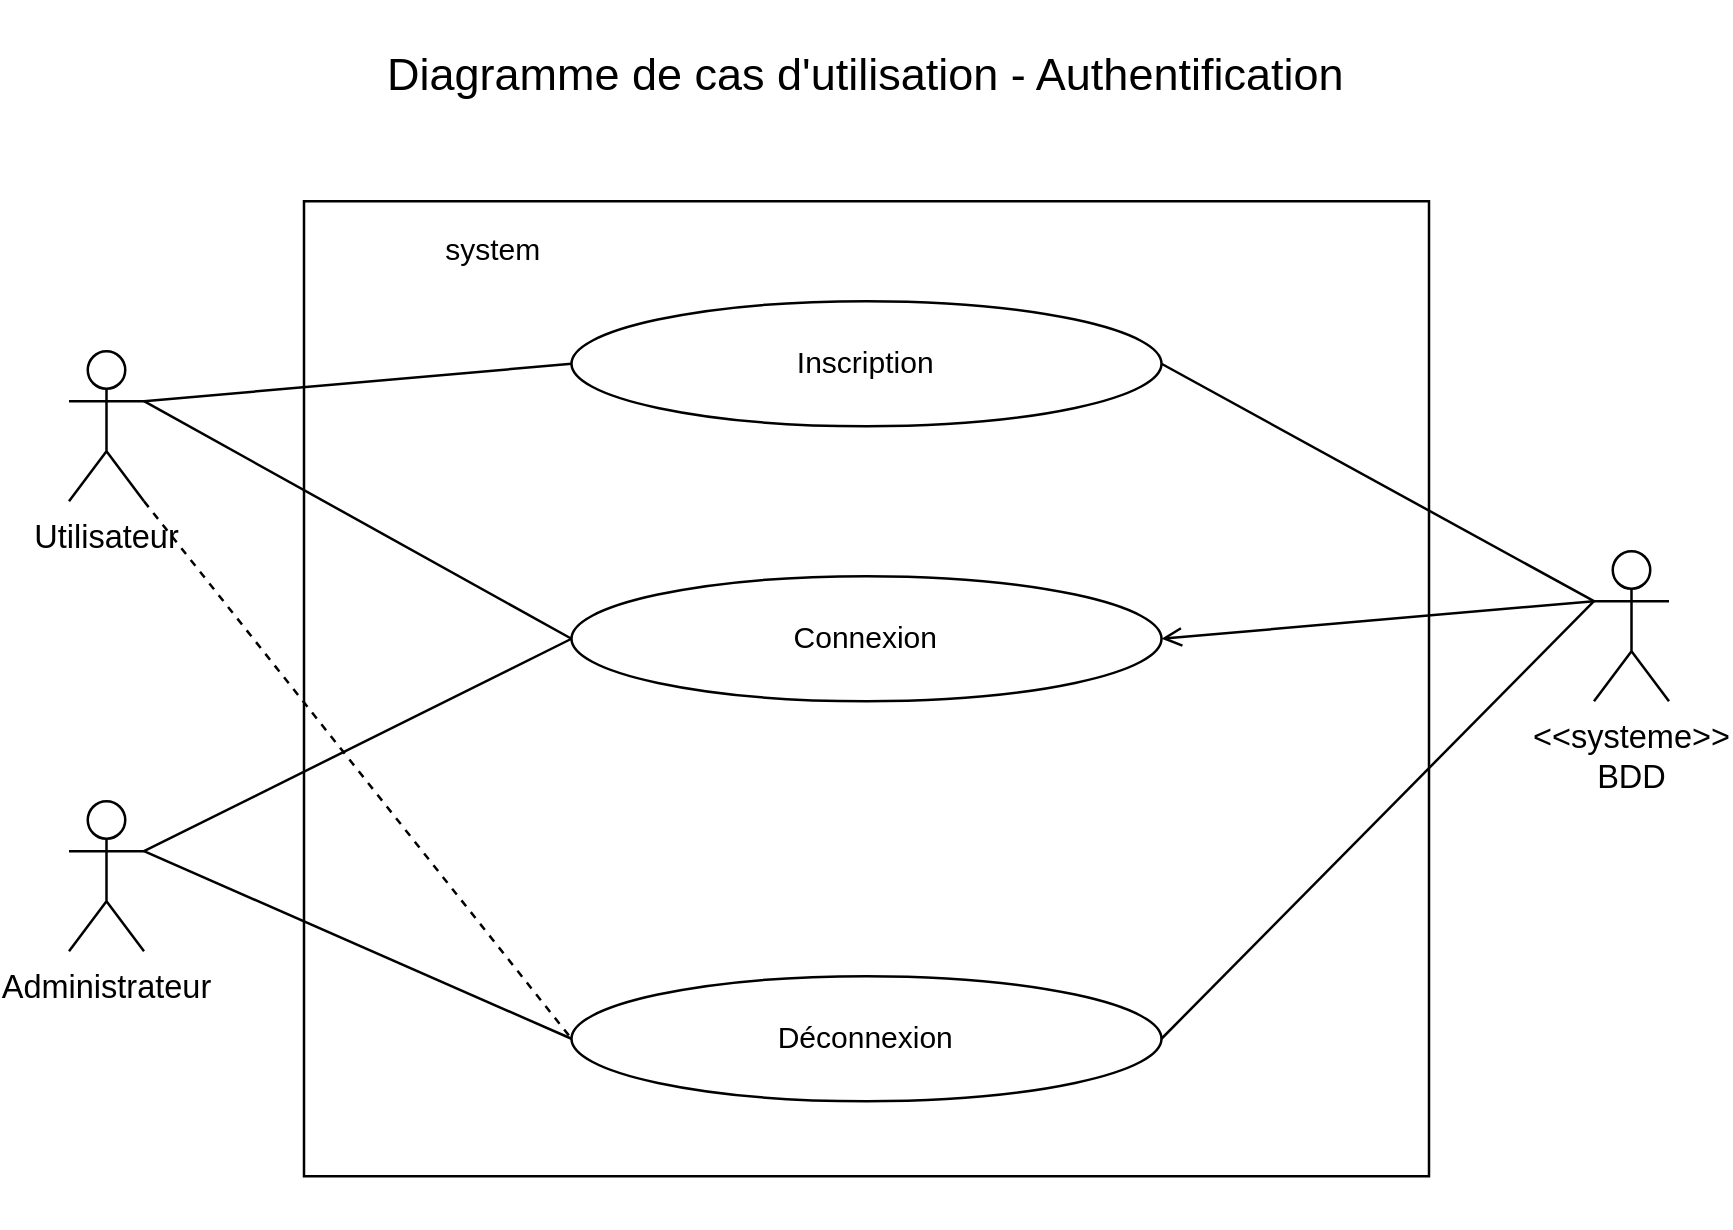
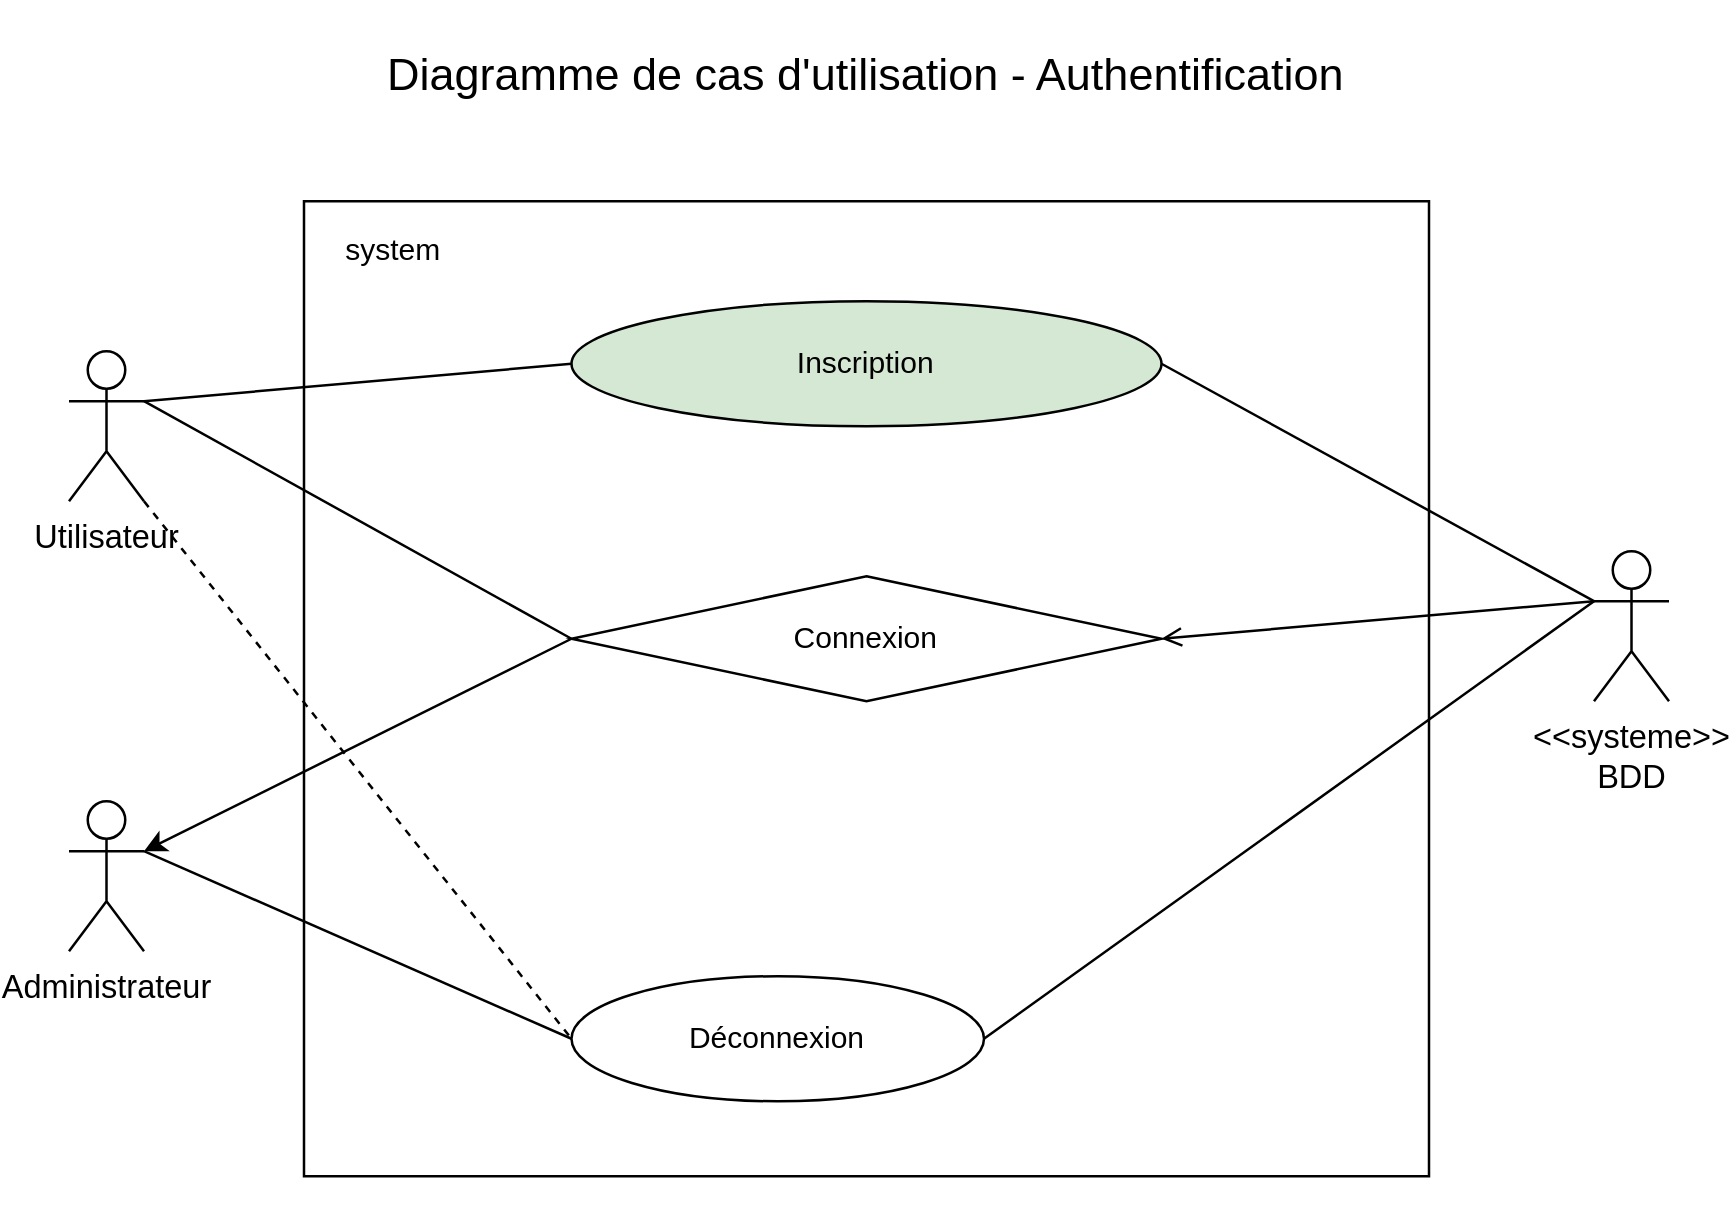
node "system": moved (494, 251) -> (394, 251)
node "Inscription": fillcolor #ffffff -> #d5e8d4
node "Connexion": shape ellipse -> diamond
edge "Connexion" -- "Administrateur": arrowhead none -> classic
node "Déconnexion": size 590x125 -> 413x125
